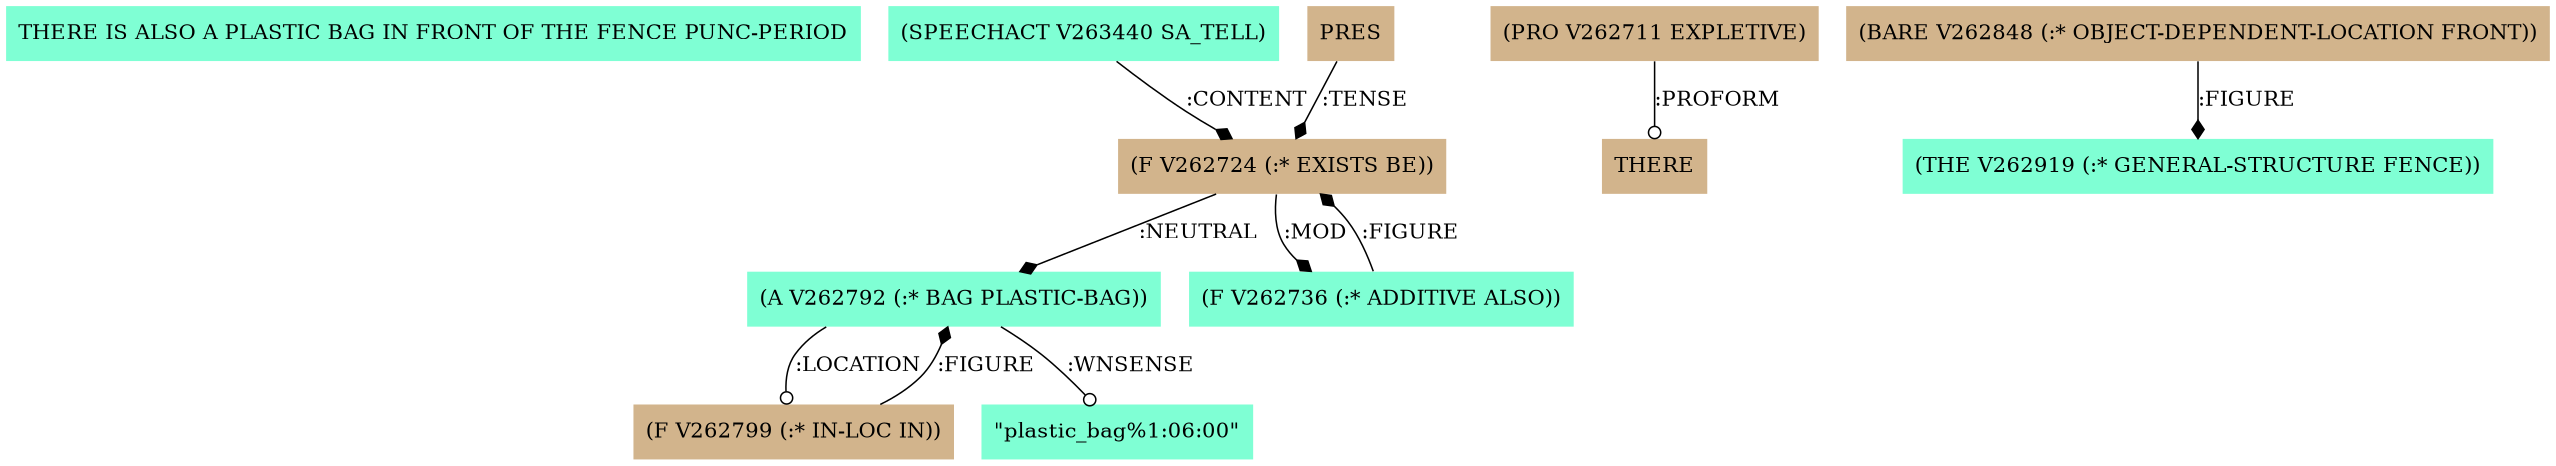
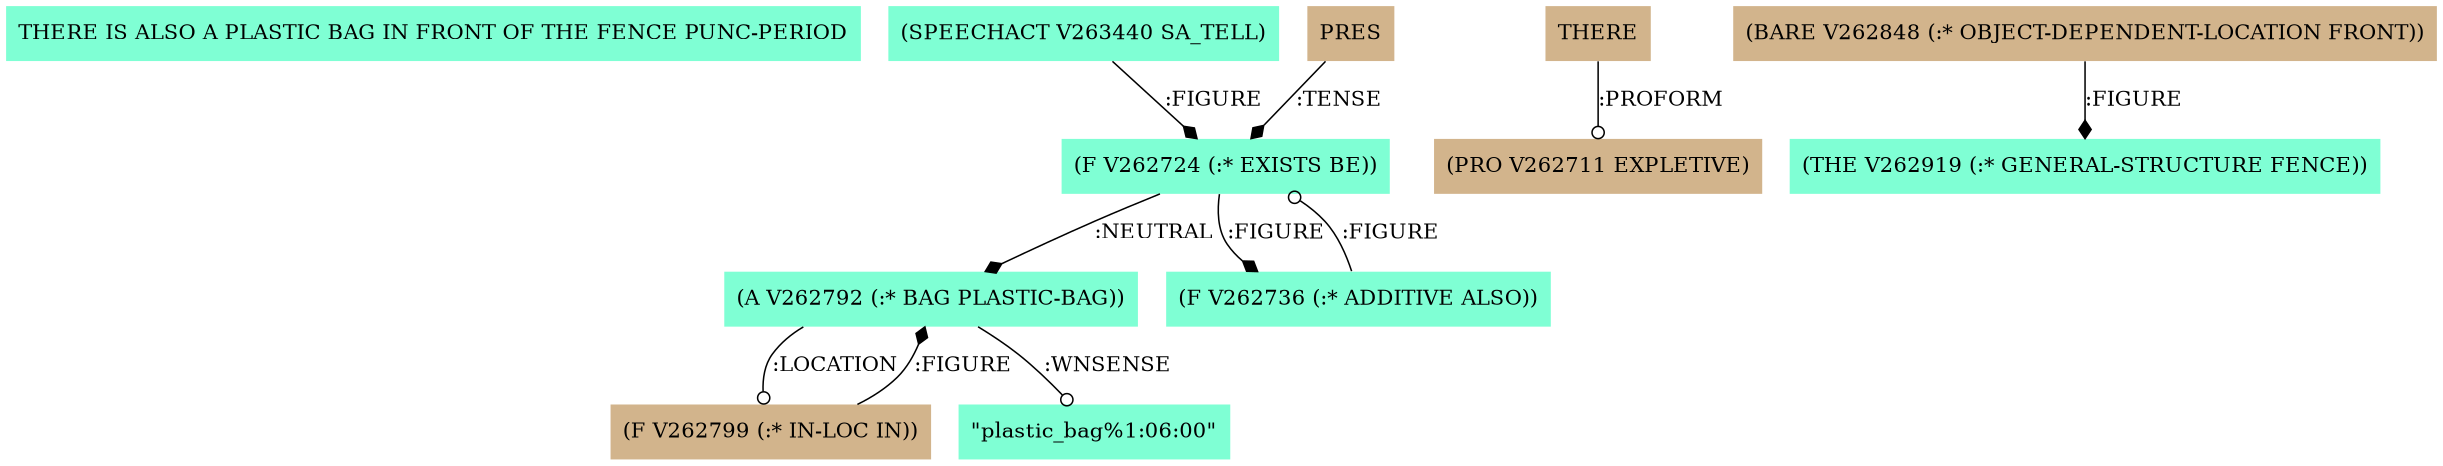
edge "(PRO V262711 EXPLETIVE)" -> "THERE": reversed
edge "(SPEECHACT V263440 SA_TELL)" -> "(F V262724 (:* EXISTS BE))": label ":CONTENT" -> ":FIGURE"
node "(F V262724 (:* EXISTS BE))": fillcolor tan -> aquamarine
edge "(F V262724 (:* EXISTS BE))" -> "(F V262736 (:* ADDITIVE ALSO))": label ":MOD" -> ":FIGURE"
edge "(F V262736 (:* ADDITIVE ALSO))" -> "(F V262724 (:* EXISTS BE))": arrowhead diamond -> odot
